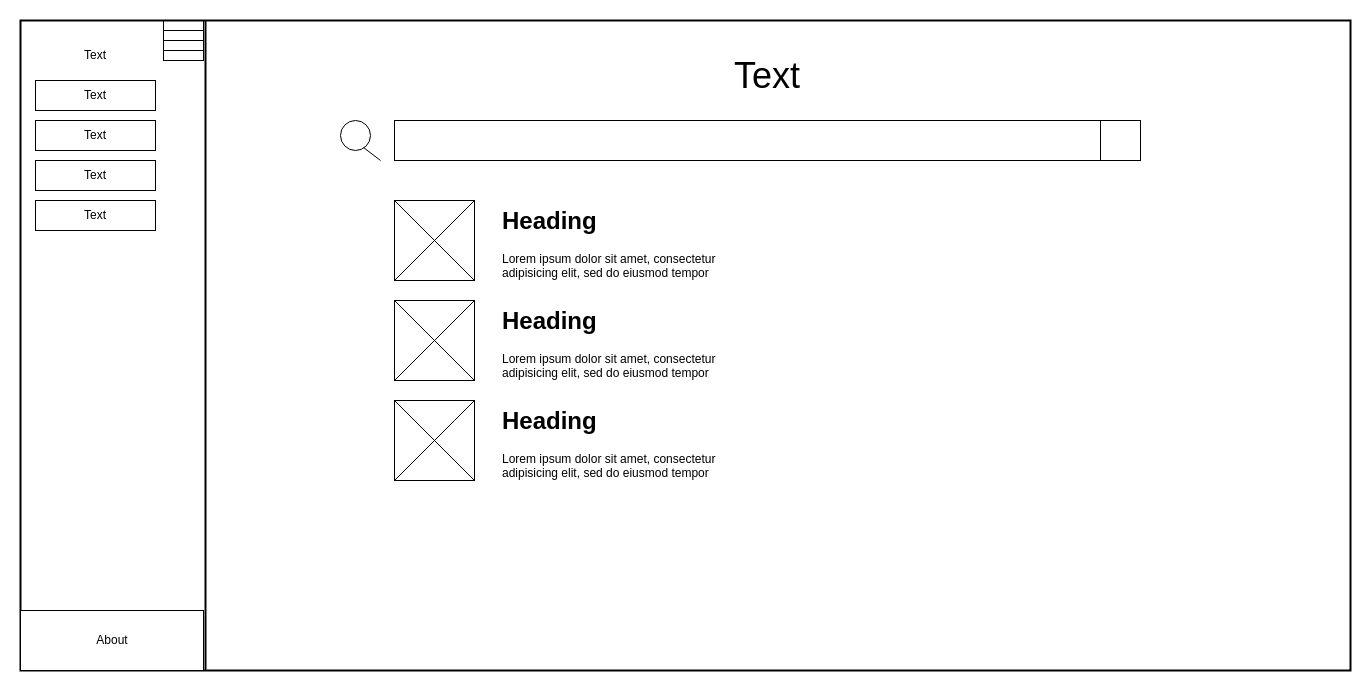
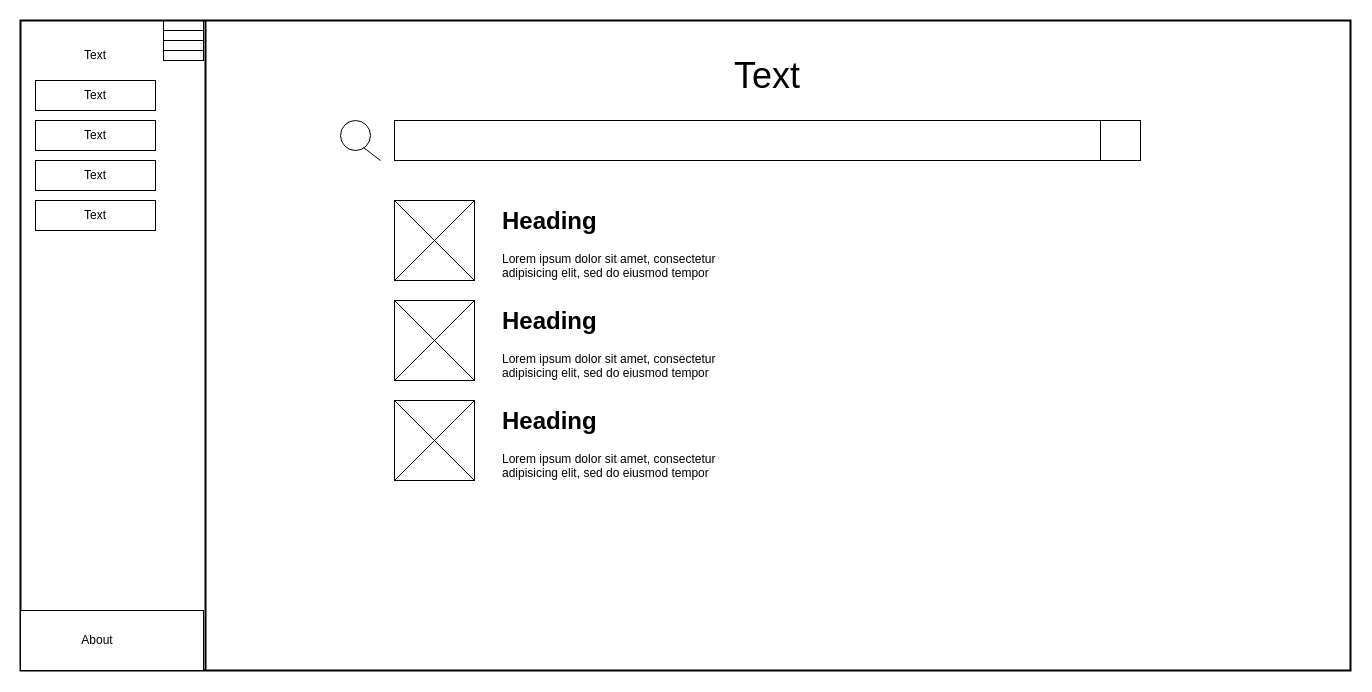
node "About": moved (113, 641) -> (98, 641)
